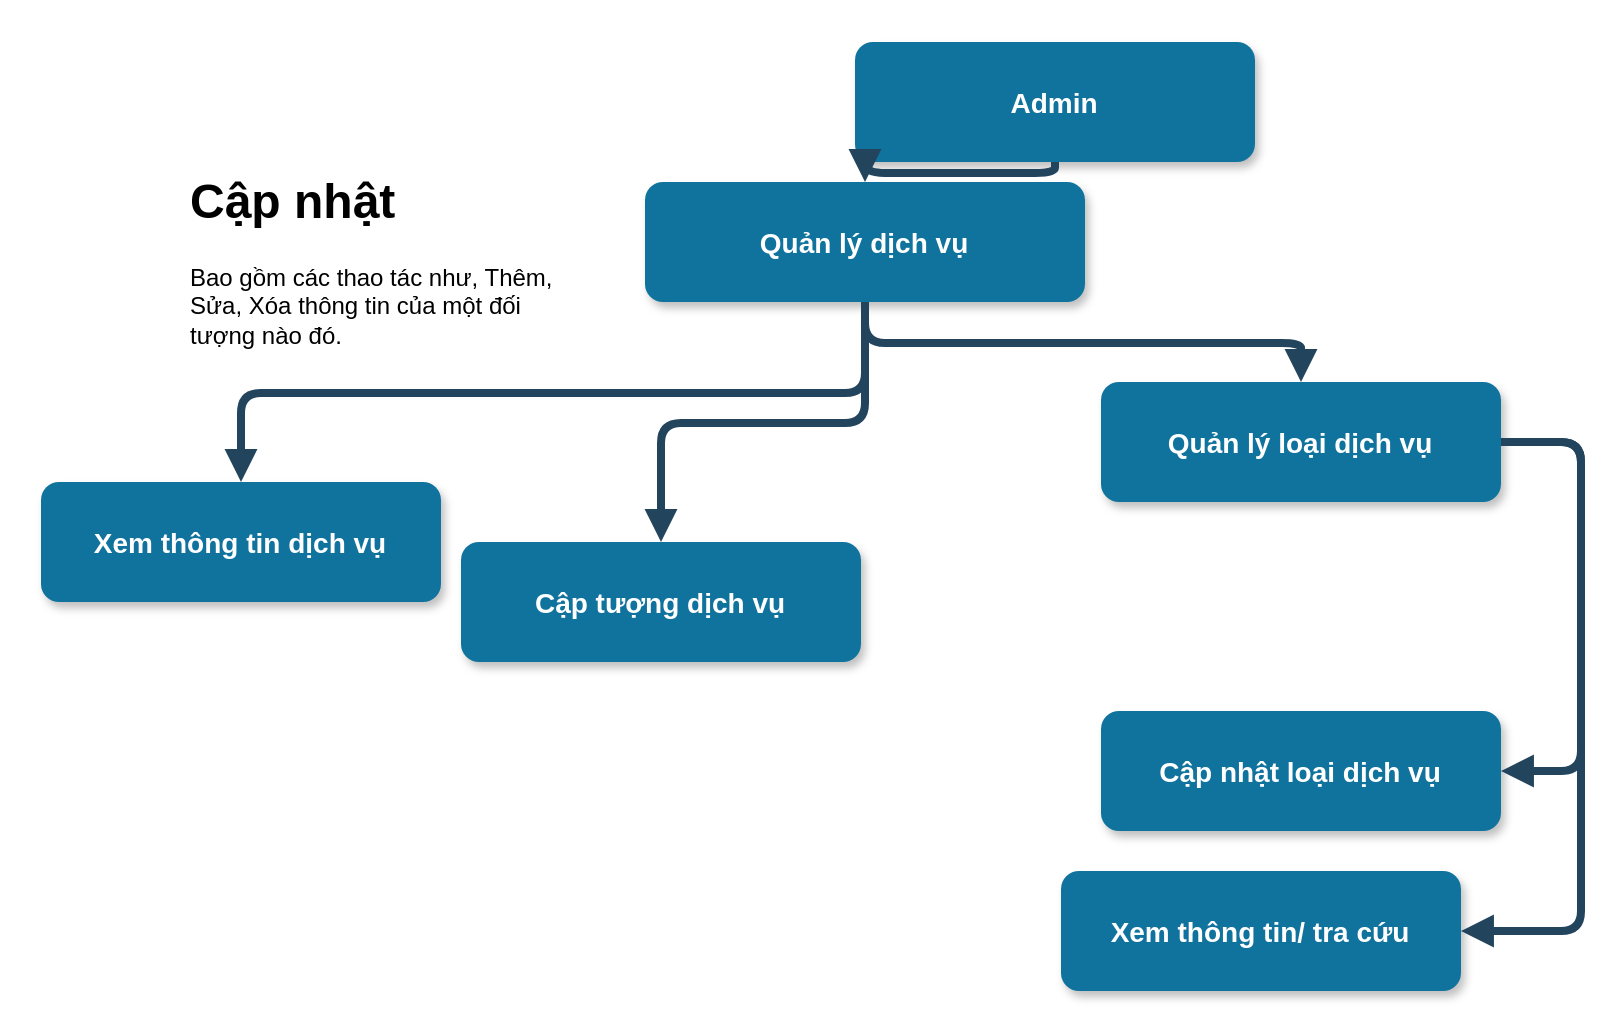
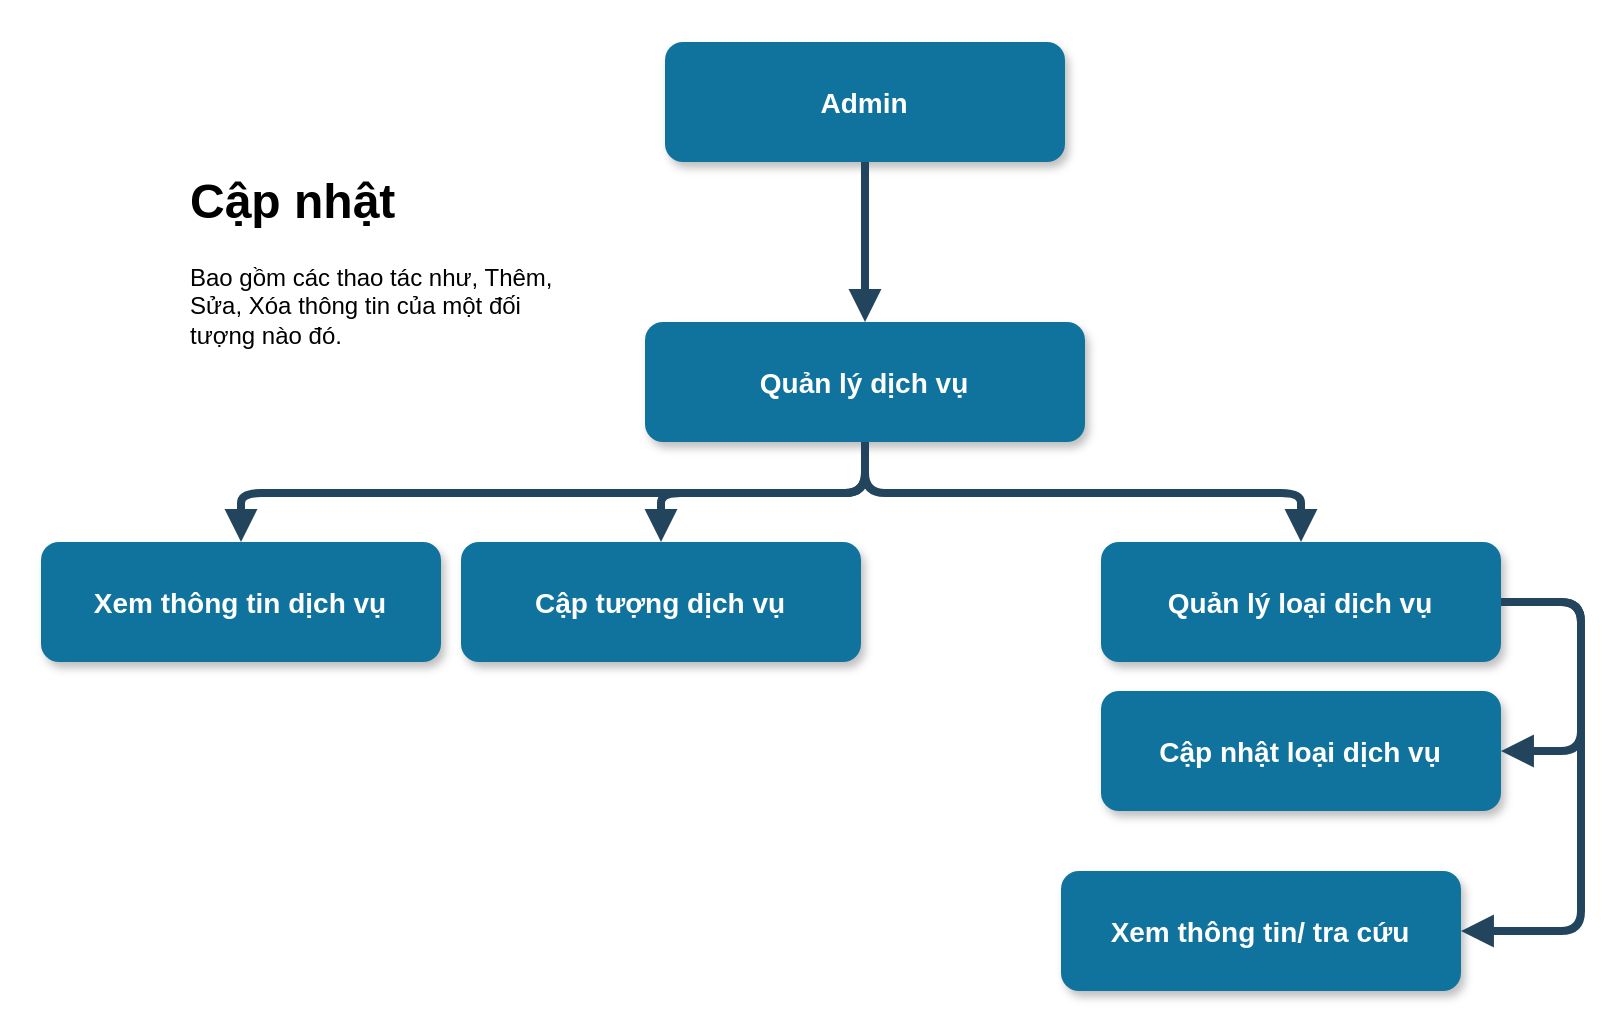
node "Admin": moved (1055, 102) -> (865, 102)
node "Quản lý dịch vụ": moved (865, 242) -> (865, 382)
node "Quản lý loại dịch vụ": moved (1301, 442) -> (1301, 602)
node "Xem thông tin dịch vụ": moved (241, 542) -> (241, 602)
node "Cập nhật loại dịch vụ": moved (1301, 771) -> (1301, 751)
